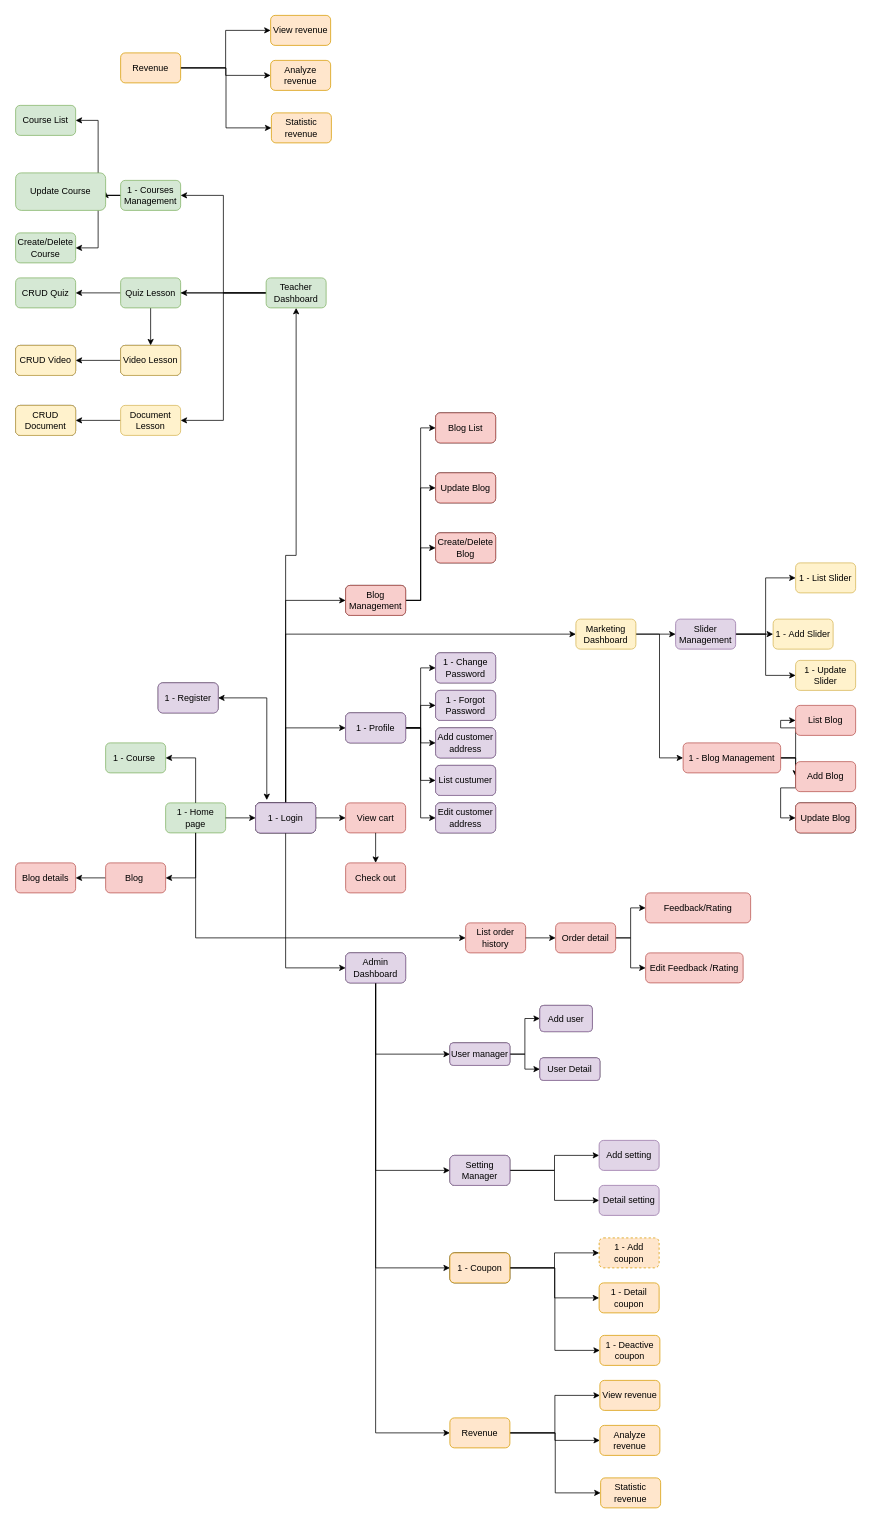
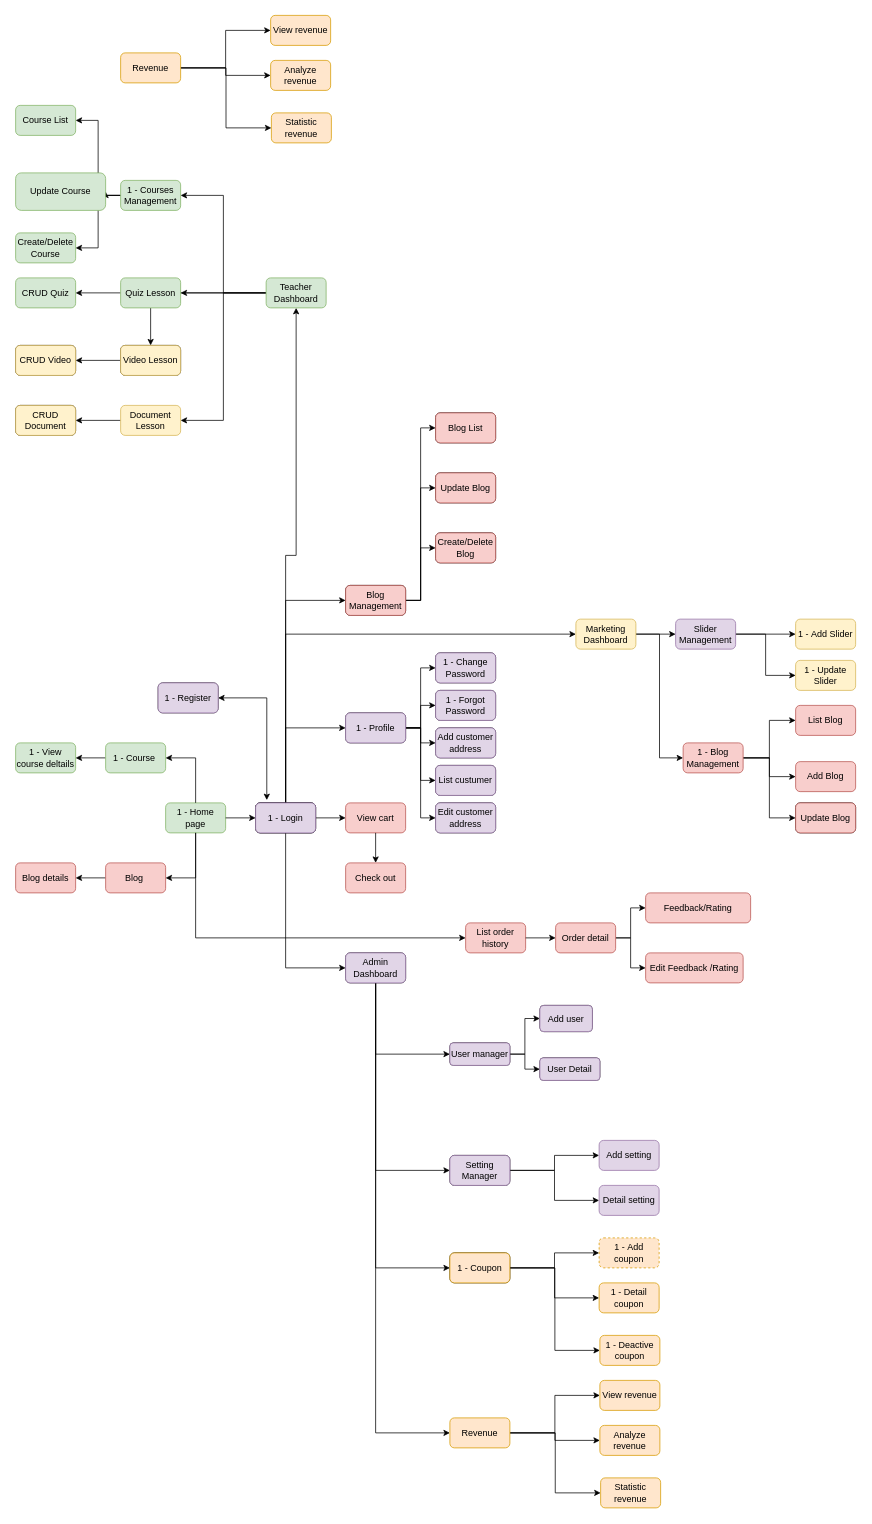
node "1 - List Slider": removed
edge "Slider Management" -> "1 - List Slider": removed
node "1 - Add Slider": moved (803, 634) -> (825, 634)
node "1 - View course deltails": added
edge "1 - Course" -> "1 - View course deltails": added
node "1 - Blog Management": size 98x30 -> 60x30
